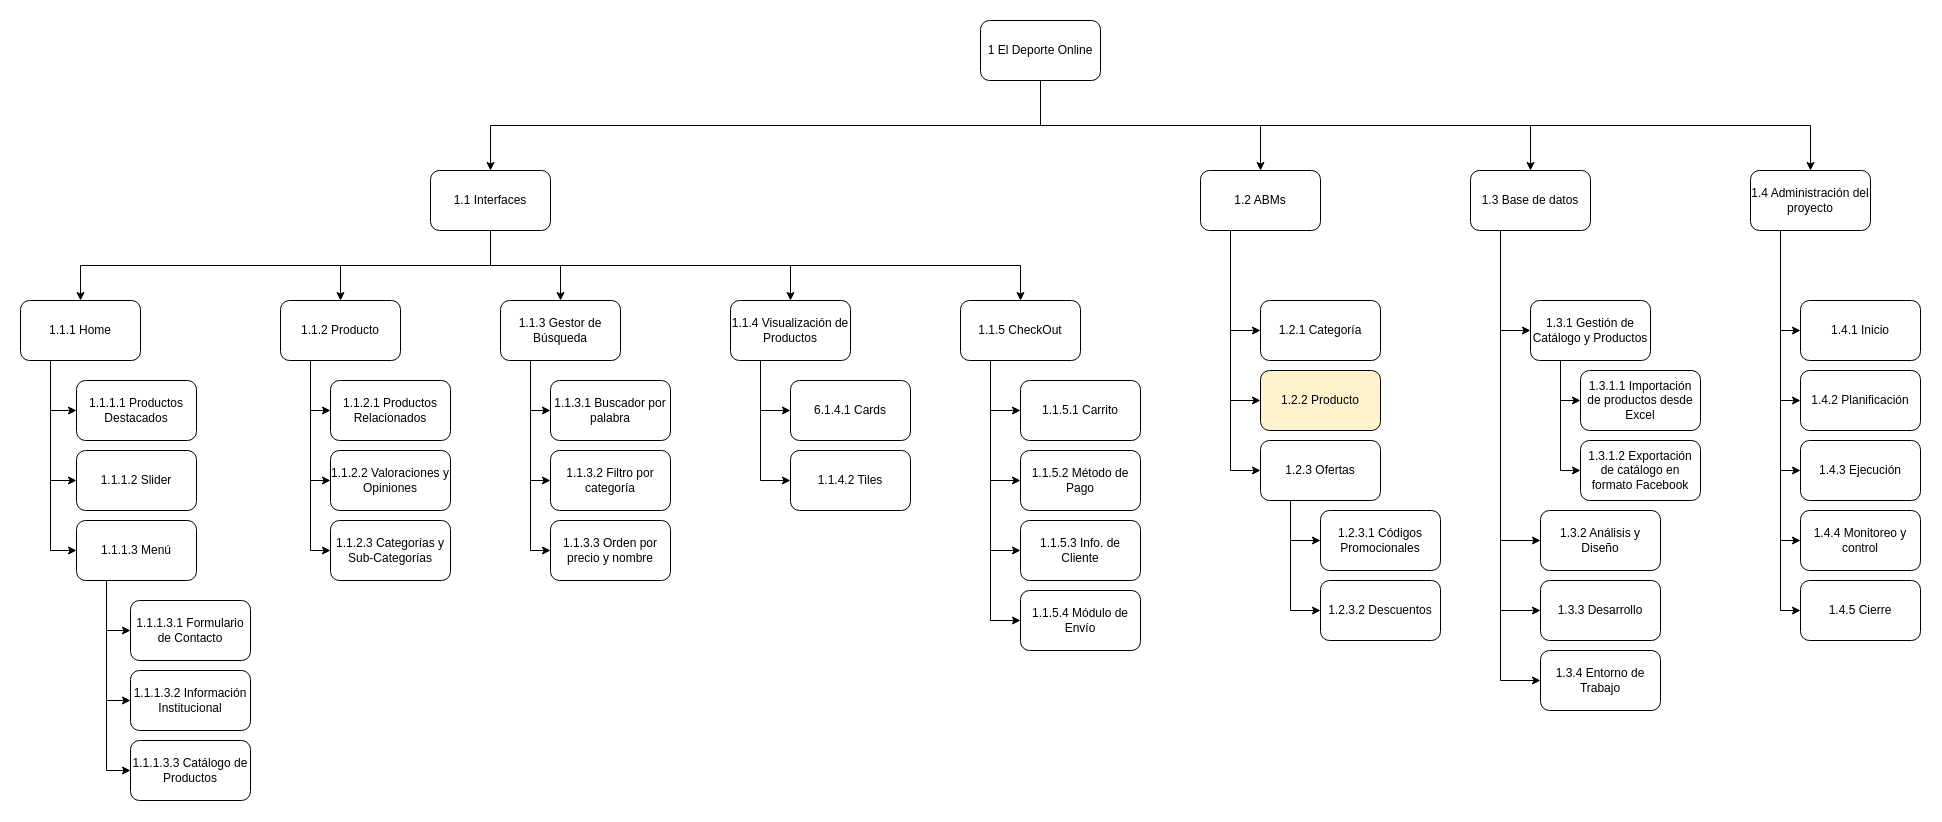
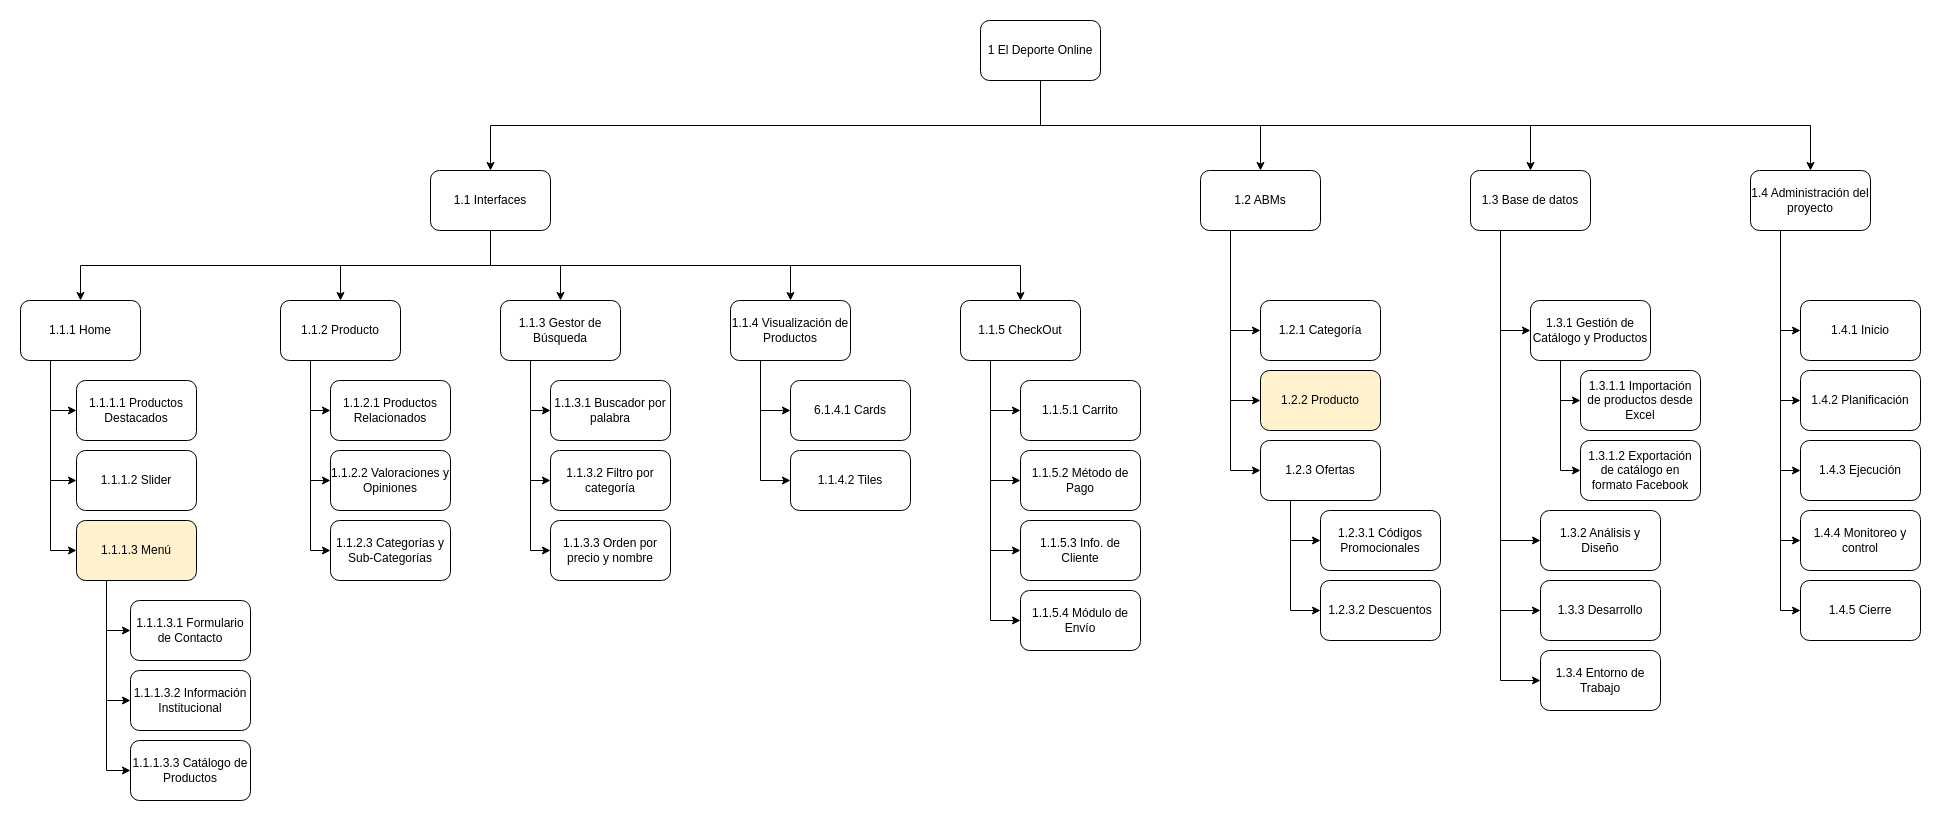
node "1.1.1.3 Menú": fillcolor #ffffff -> #fff2cc
